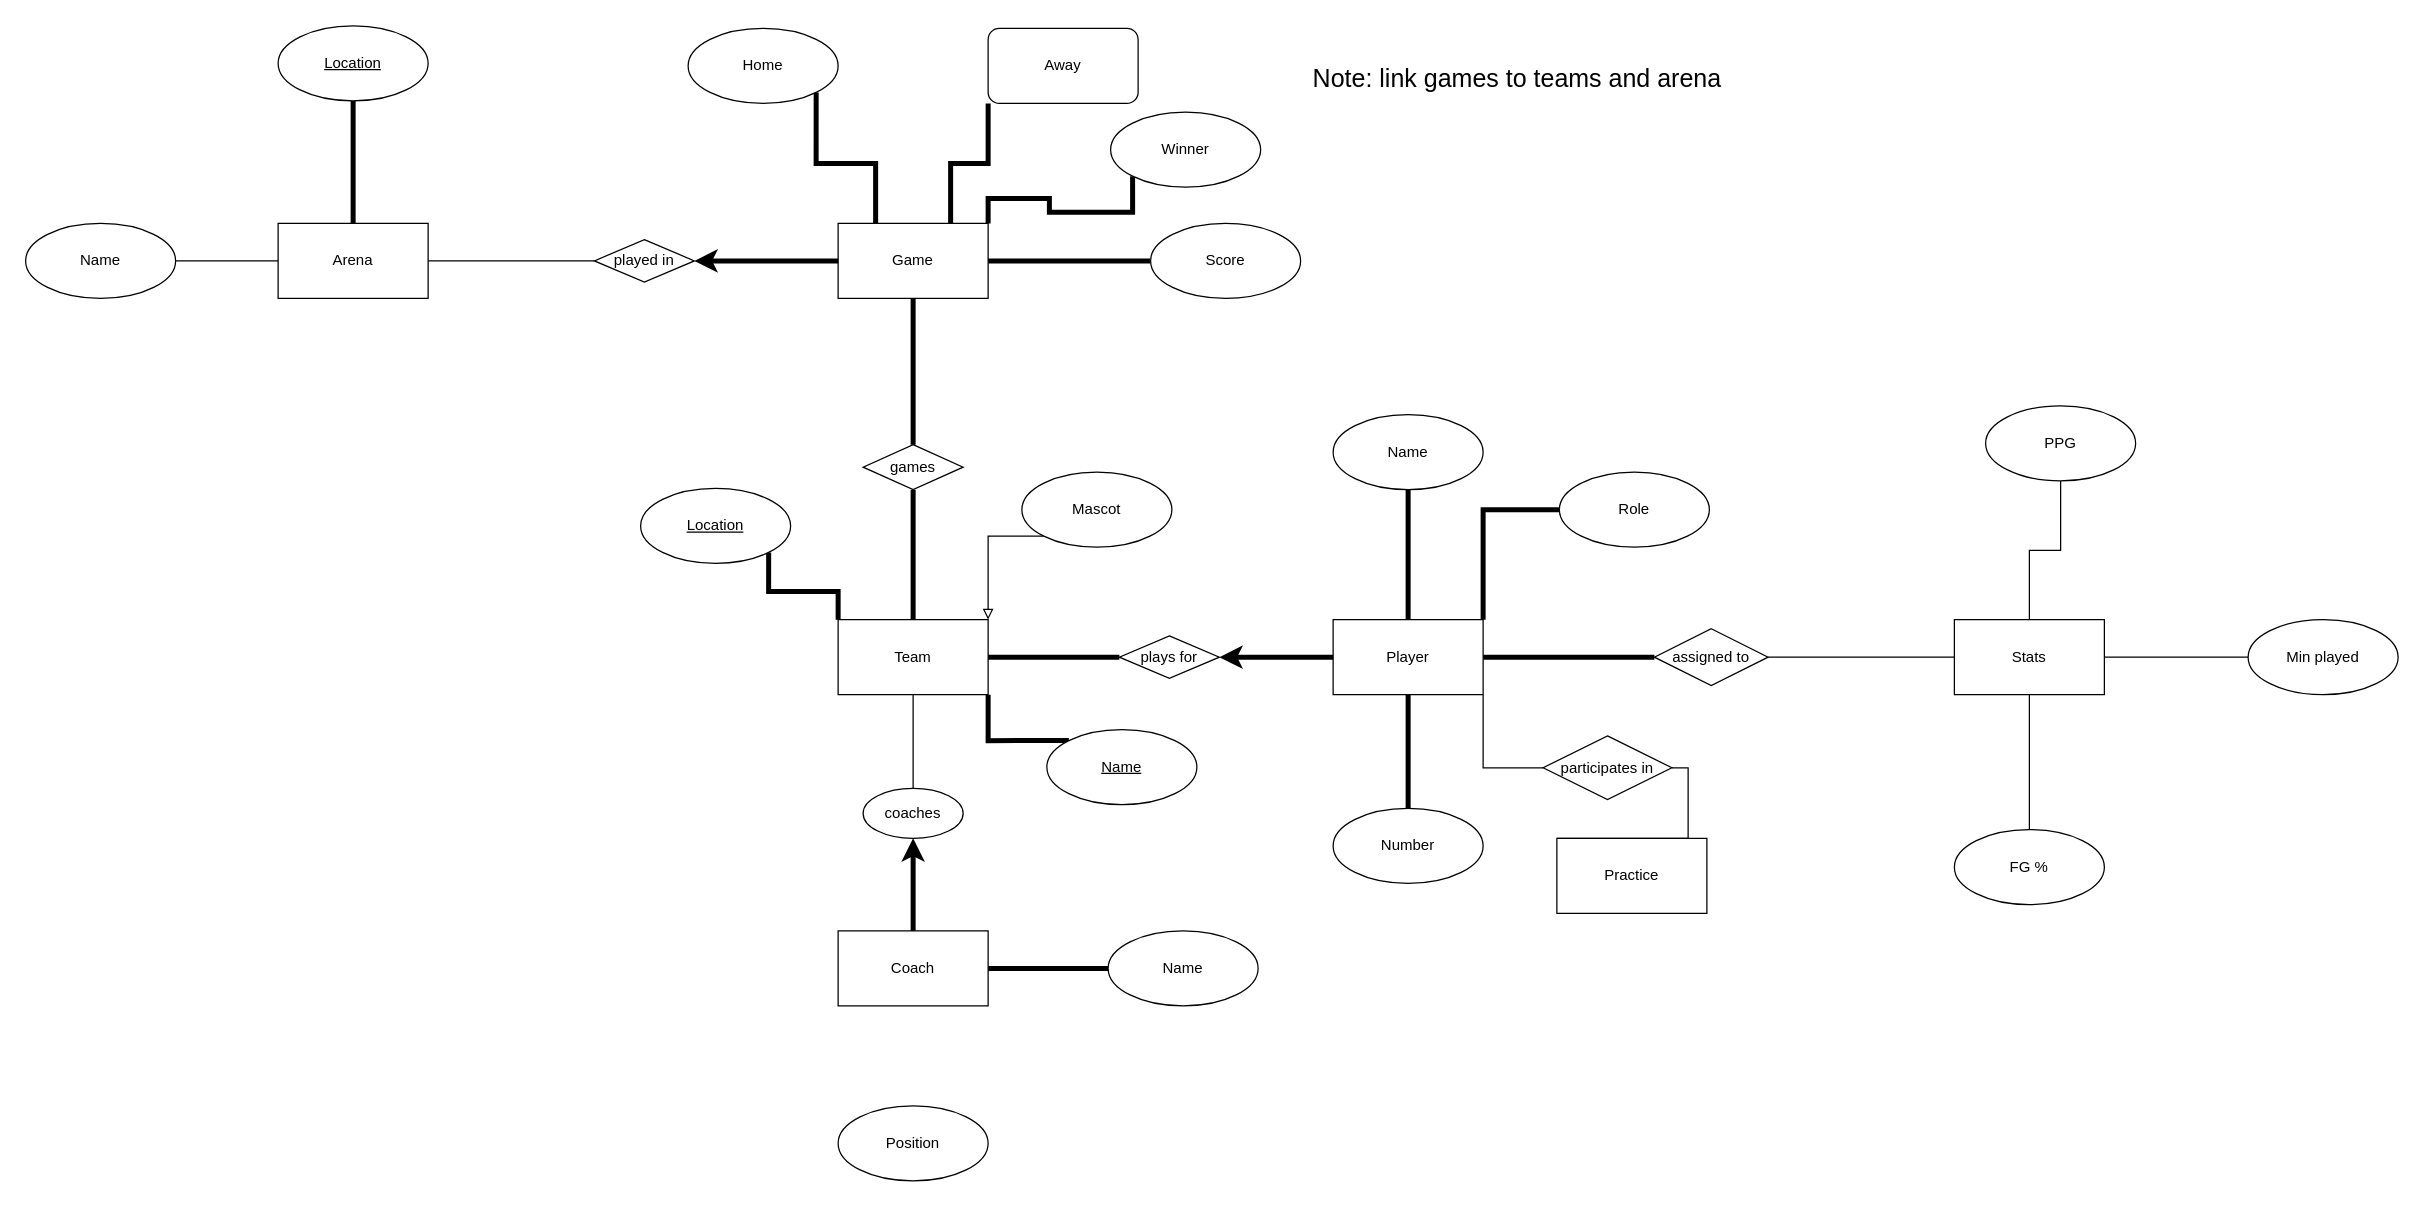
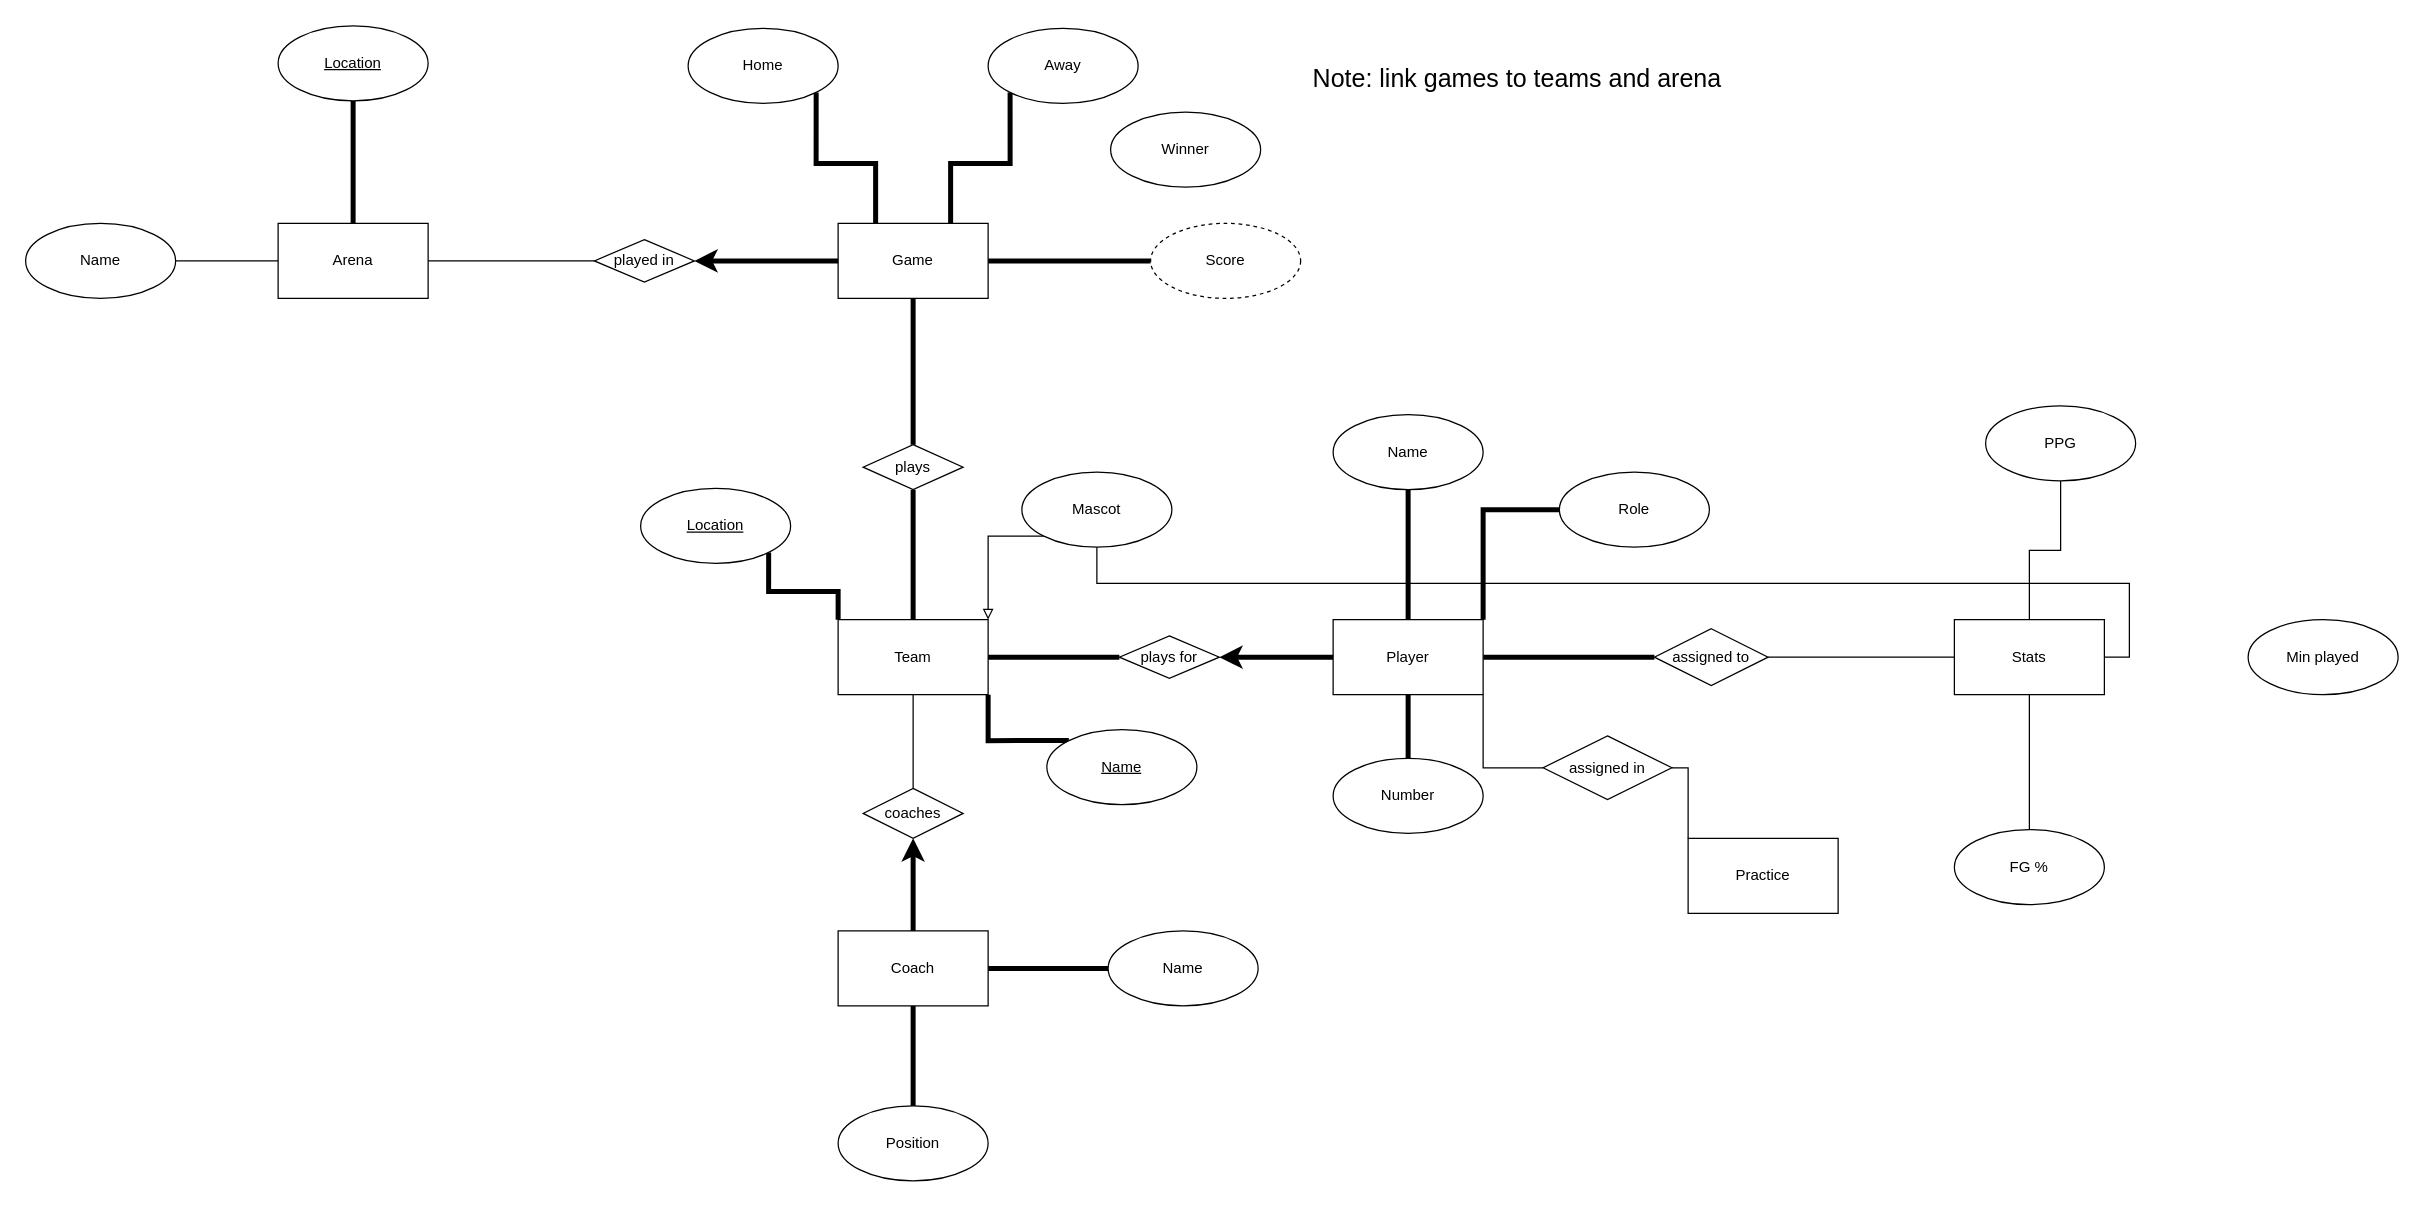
node "Away": shape rounded rectangle -> ellipse
edge "Winner" -- "Game": removed
node "Score": style solid -> dashed
node "games": label "games" -> "plays"
edge "Stats" -- "Min played": now "Stats" -- "Mascot"
node "participates in": label "participates in" -> "assigned in"
node "coaches": shape ellipse -> diamond
node "Number": moved (1408, 846) -> (1408, 796)
node "Practice": moved (1632, 876) -> (1763, 876)
edge "Coach" -- "Position": added
